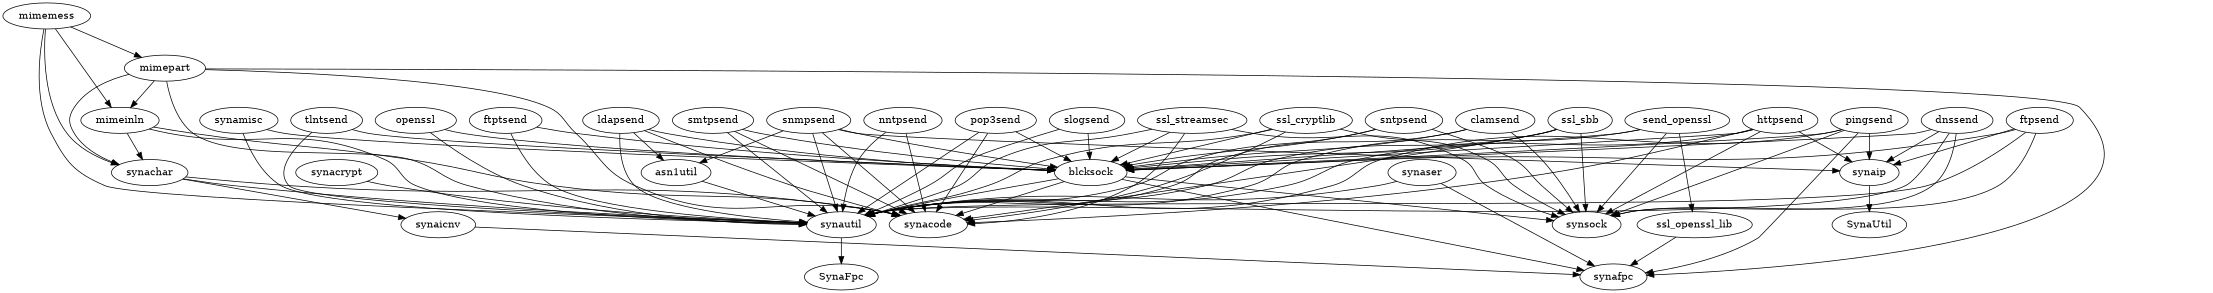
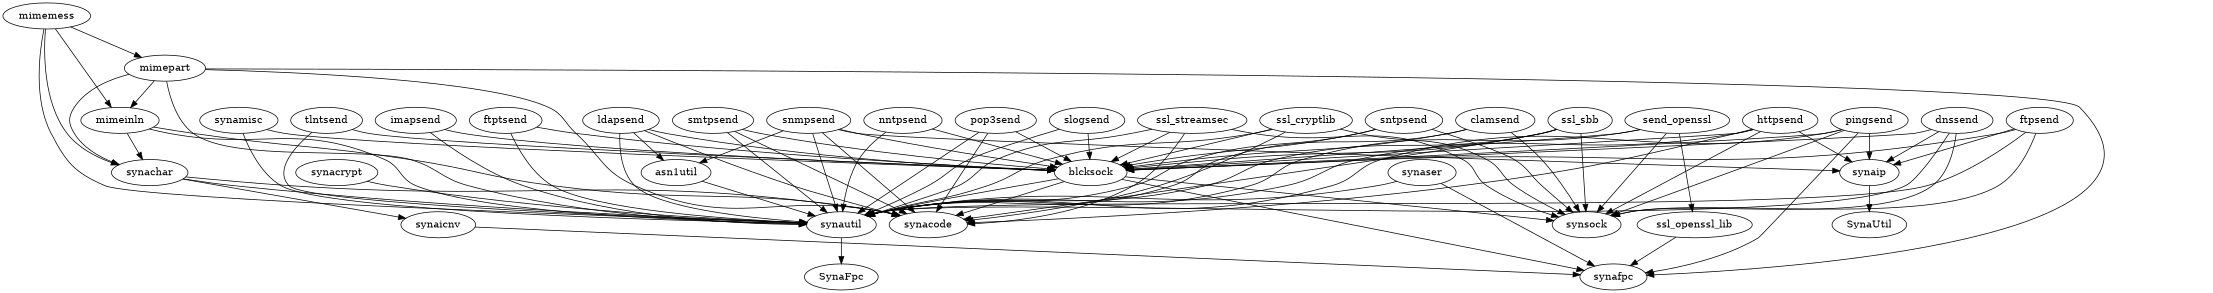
node "openssl": label "openssl" -> "imapsend"
edge "nntpsend" -> "synacode": now "nntpsend" -> "blcksock"
